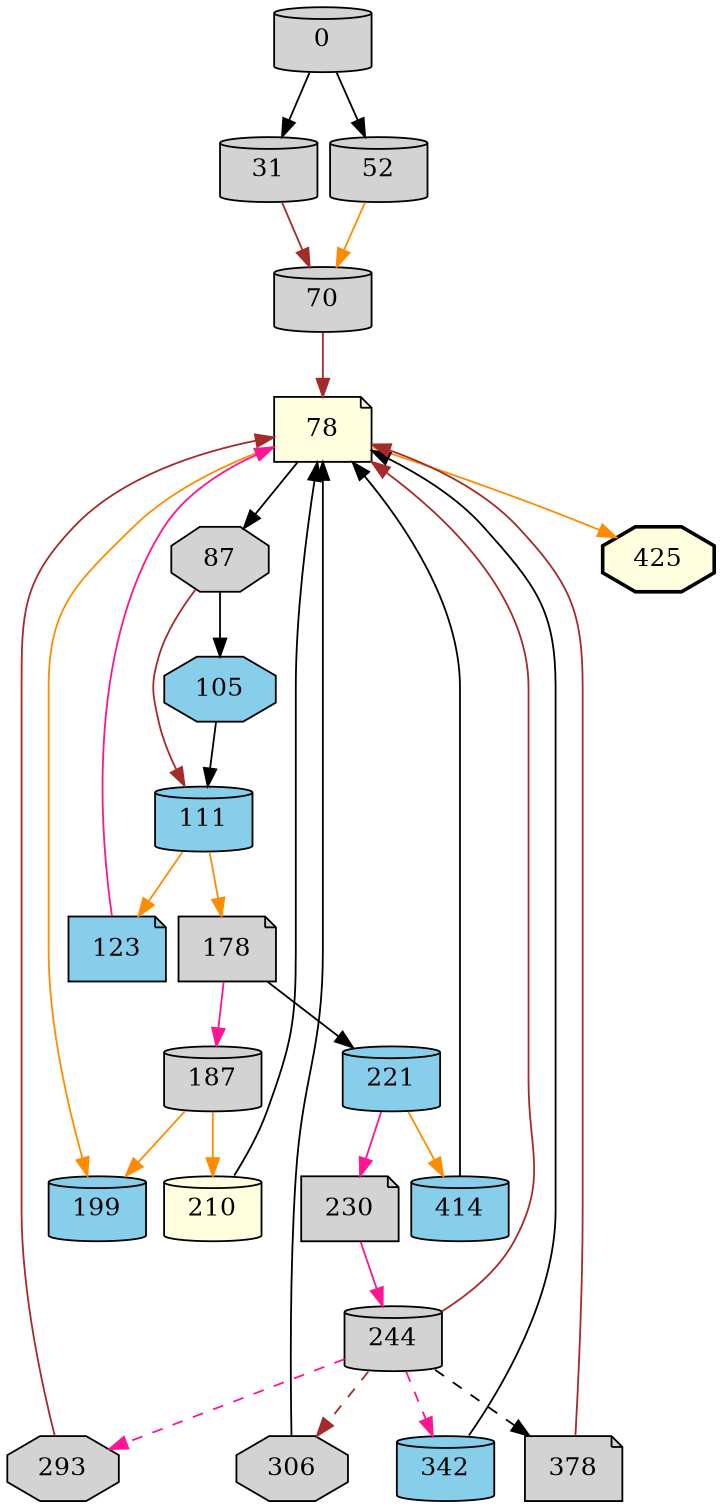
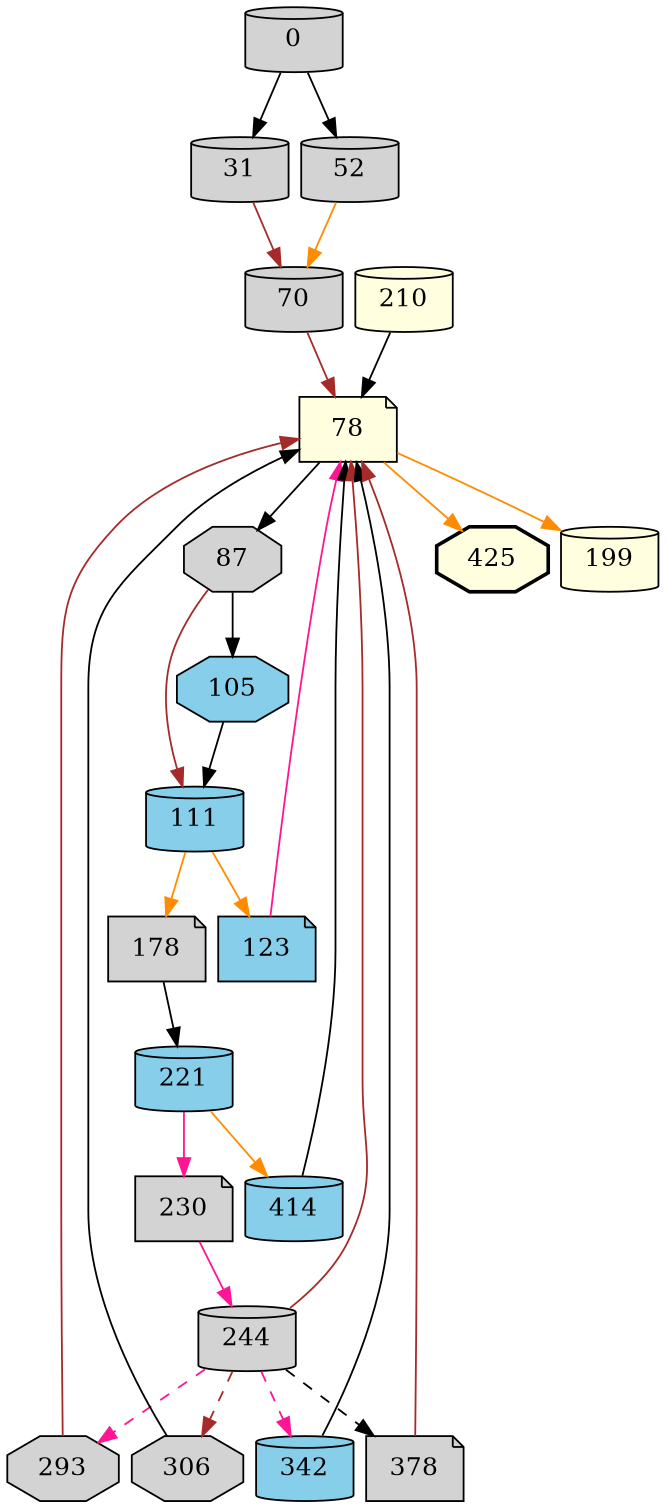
node "187": removed
node "199": fillcolor skyblue -> lightyellow
